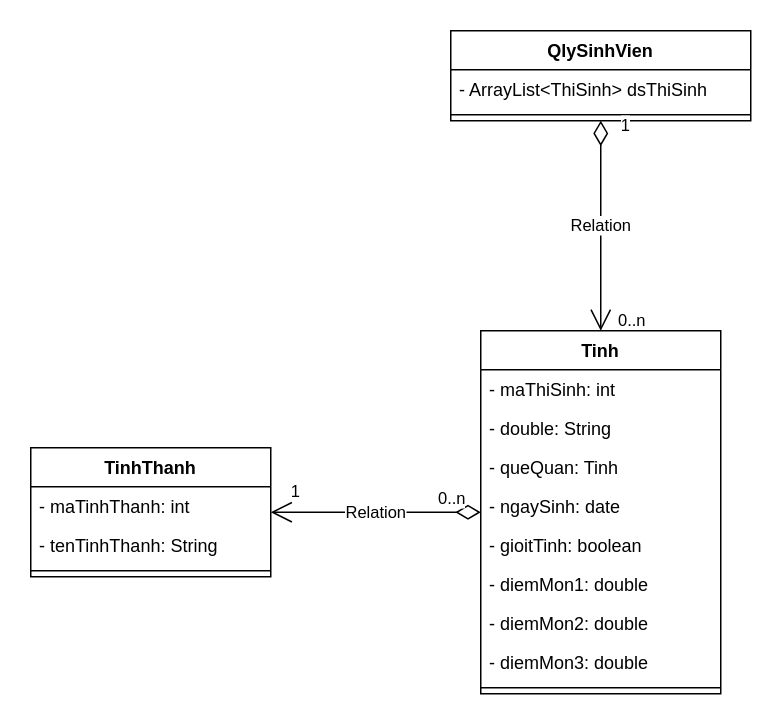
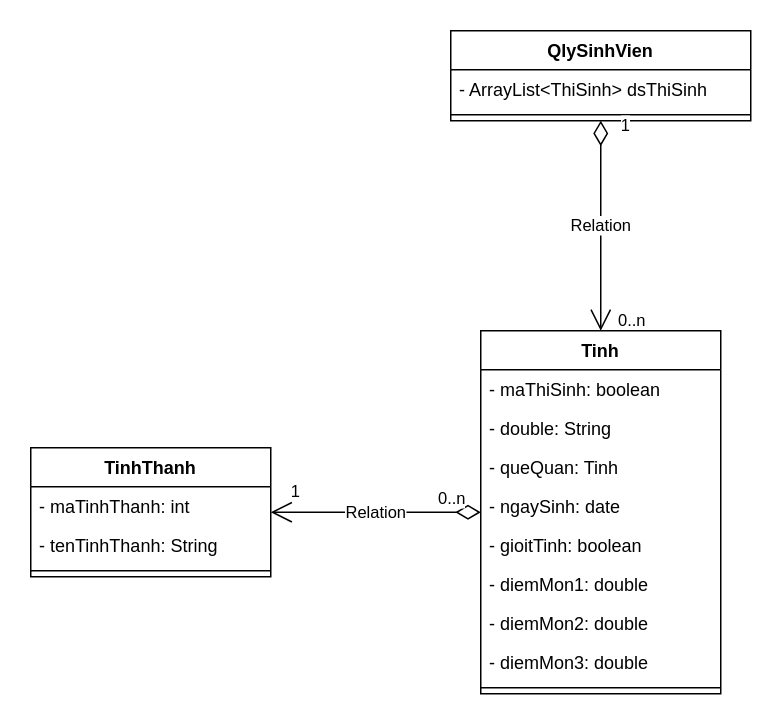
node "- maThiSinh: int": label "- maThiSinh: int" -> "- maThiSinh: boolean"
